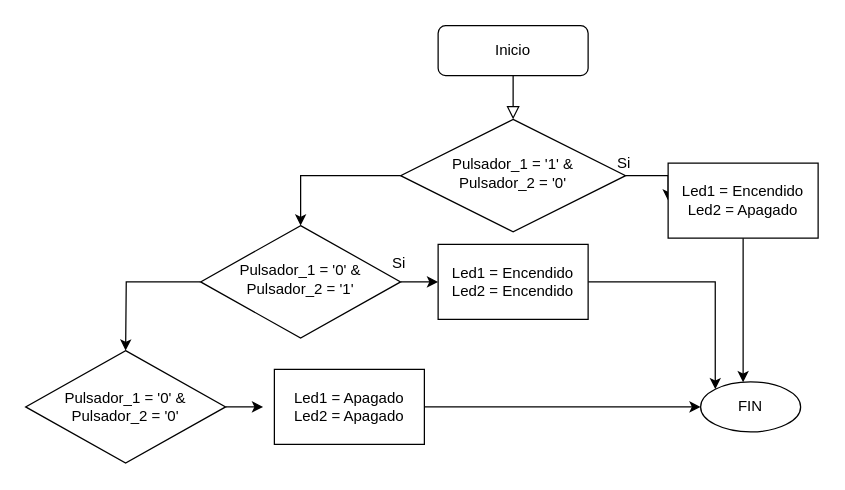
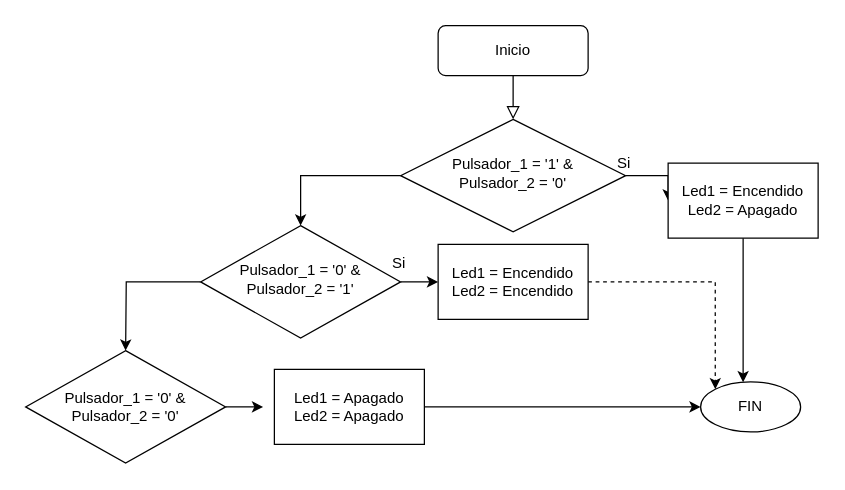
edge "Led1 = Encendido Led2 = Encendido" -> "FIN": style solid -> dashed
